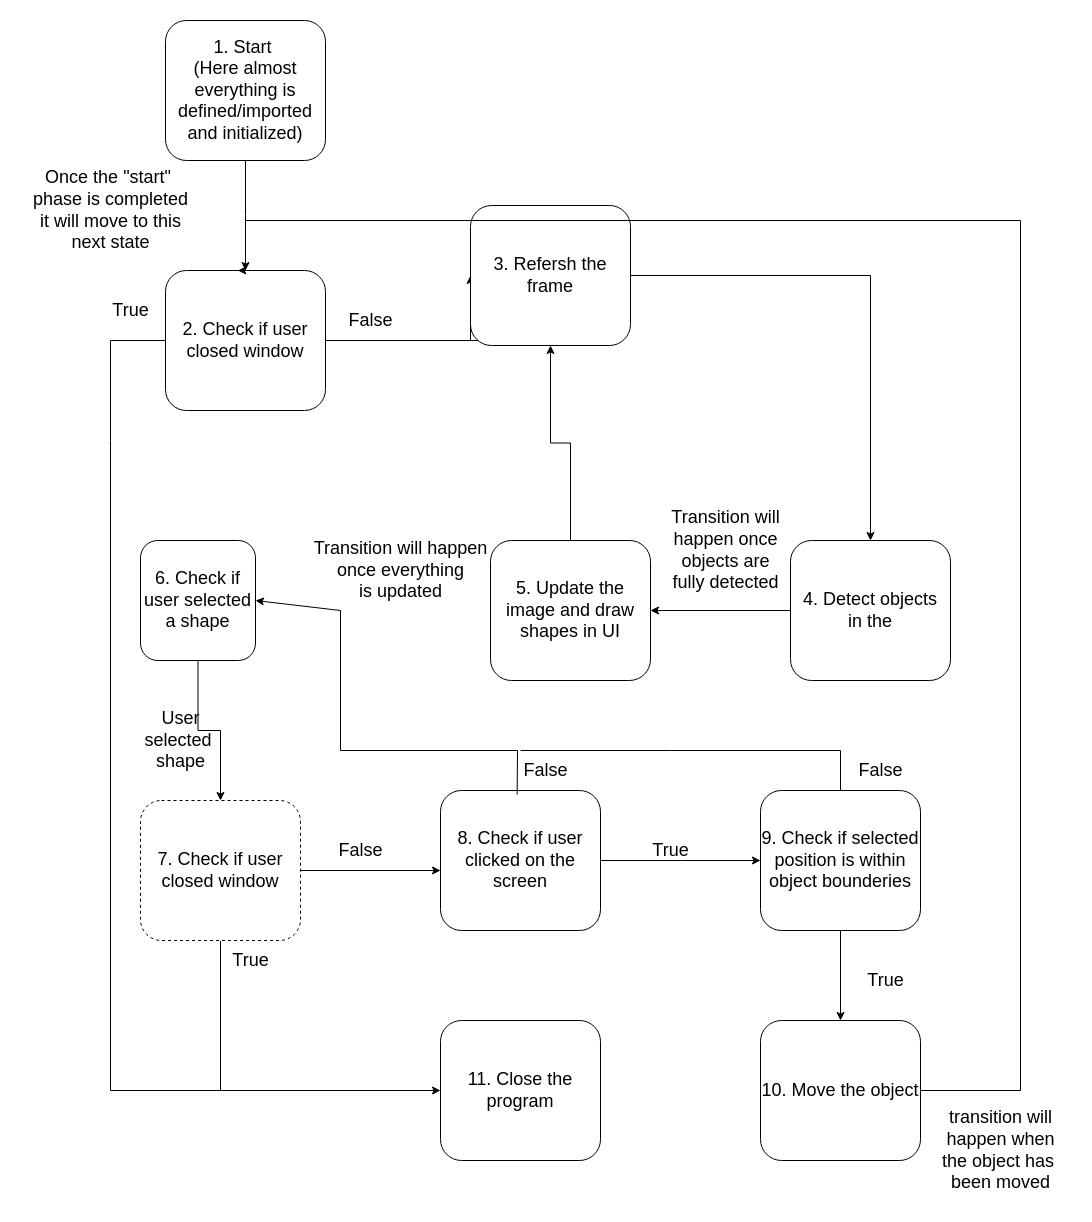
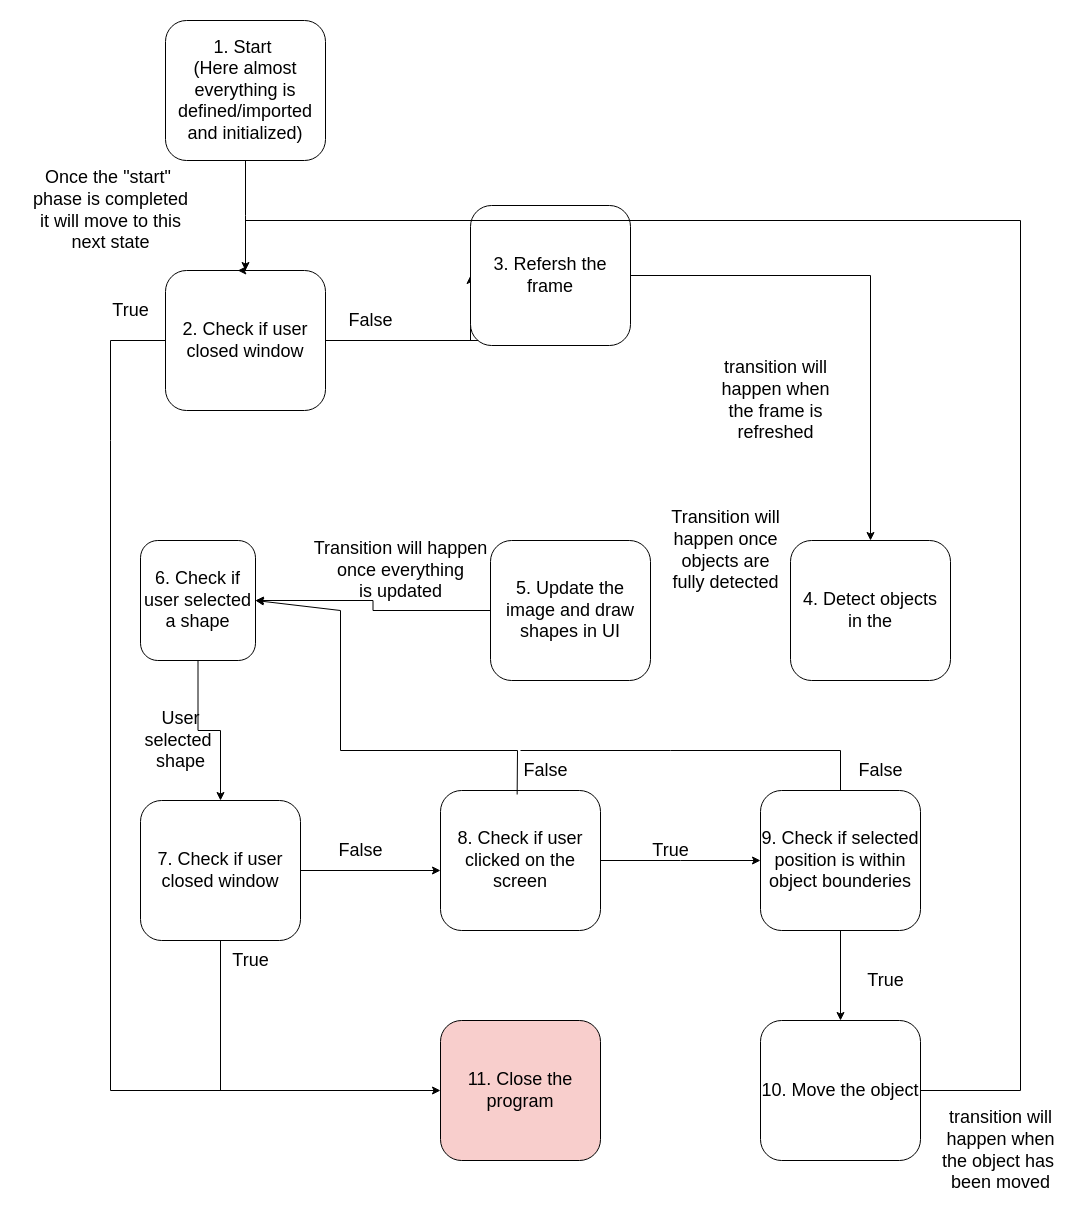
node "transition will happen when the frame is refreshed": added
edge "5. Update the image and draw shapes in UI" -> "3. Refersh the frame": now "5. Update the image and draw shapes in UI" -> "6. Check if user selected a shape"
edge "4. Detect objects in the" -> "5. Update the image and draw shapes in UI": removed
node "7. Check if user closed window": style dashed -> solid
node "11. Close the program": fillcolor #ffffff -> #f8cecc
